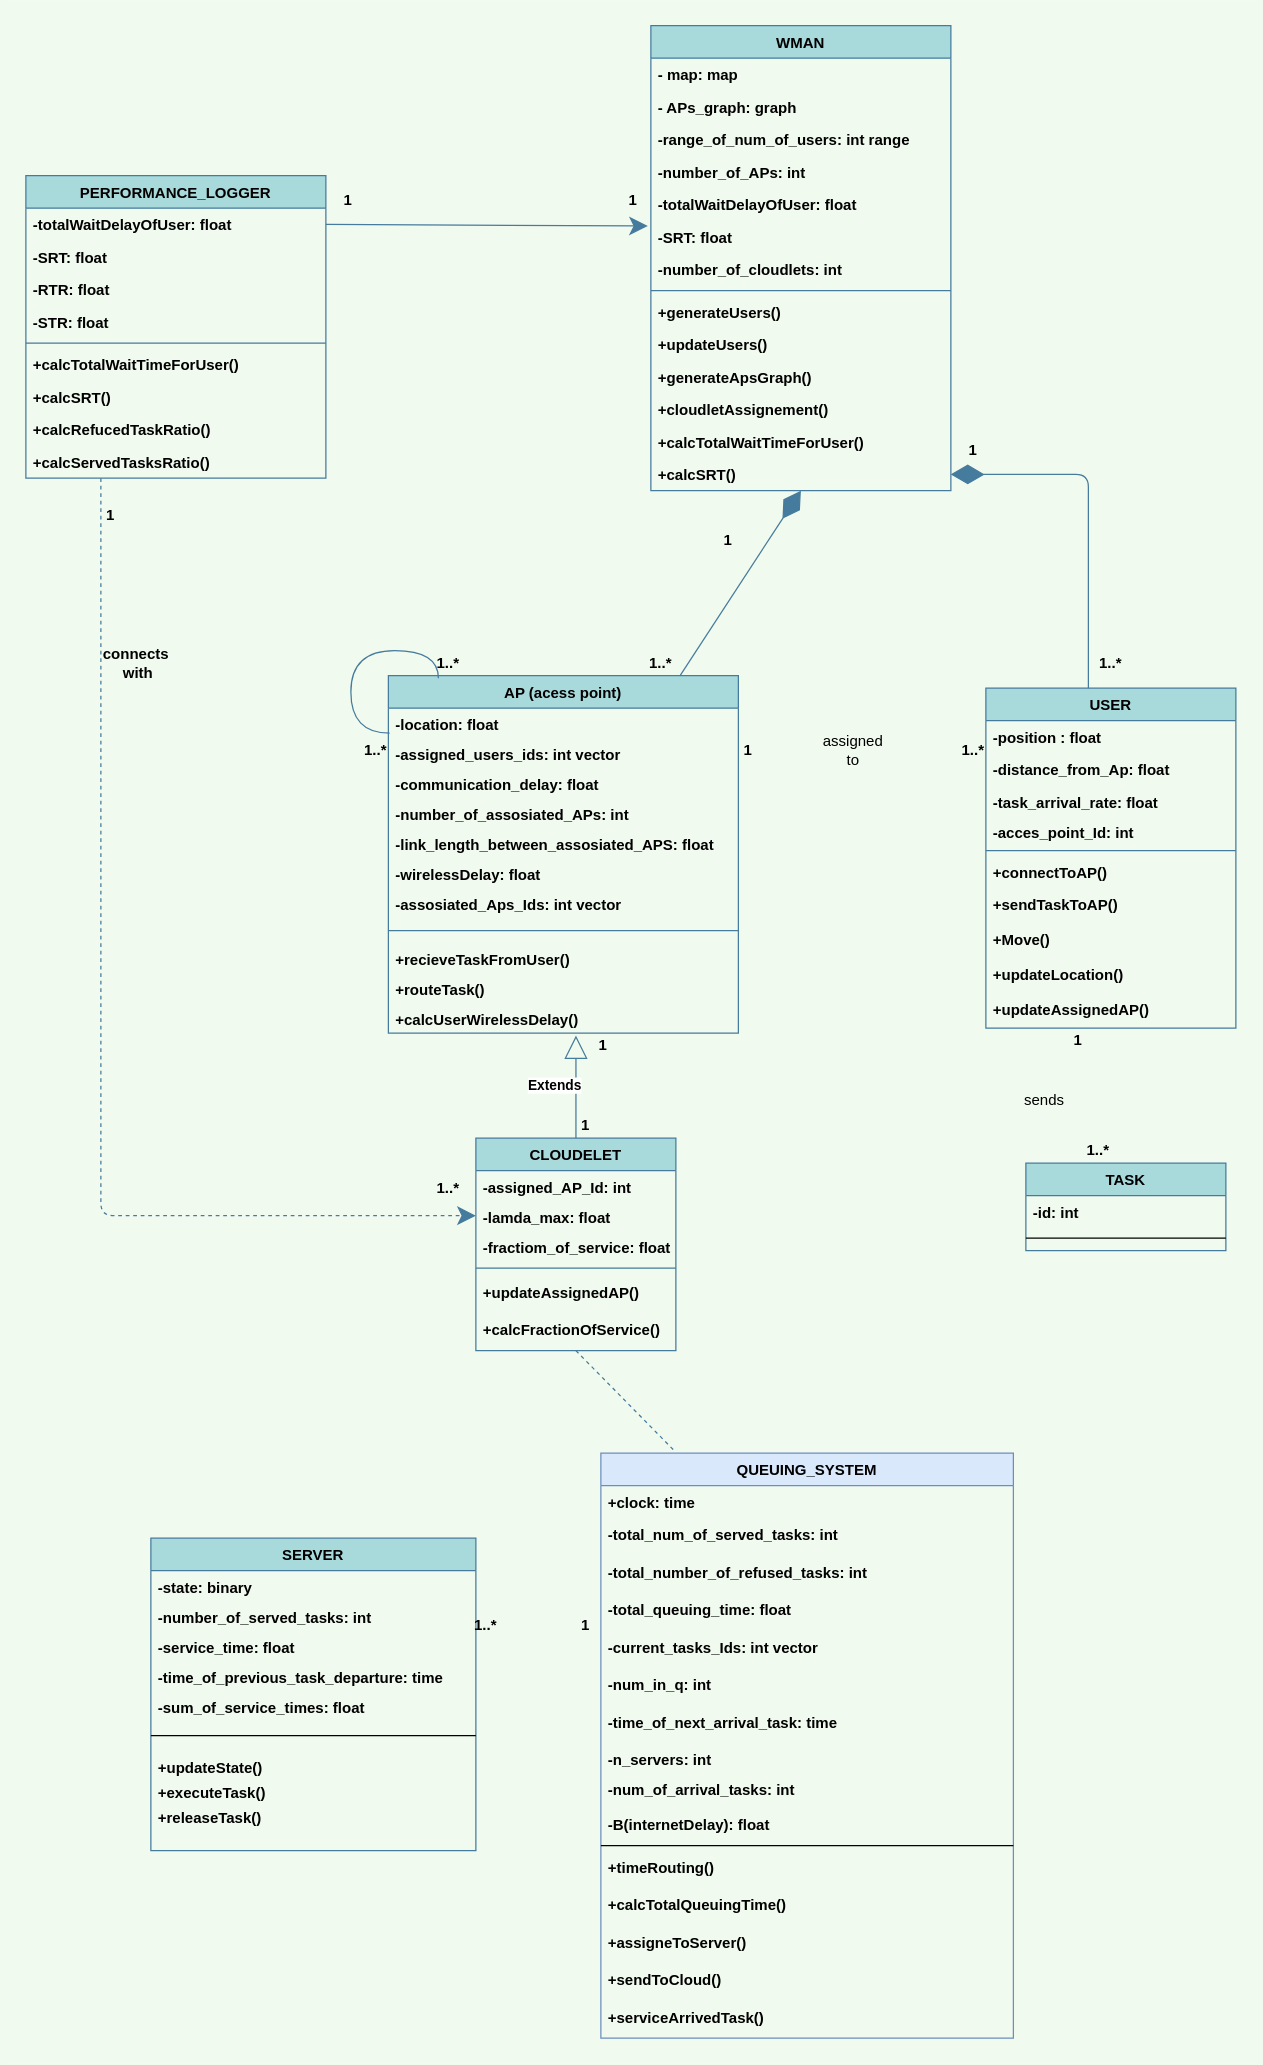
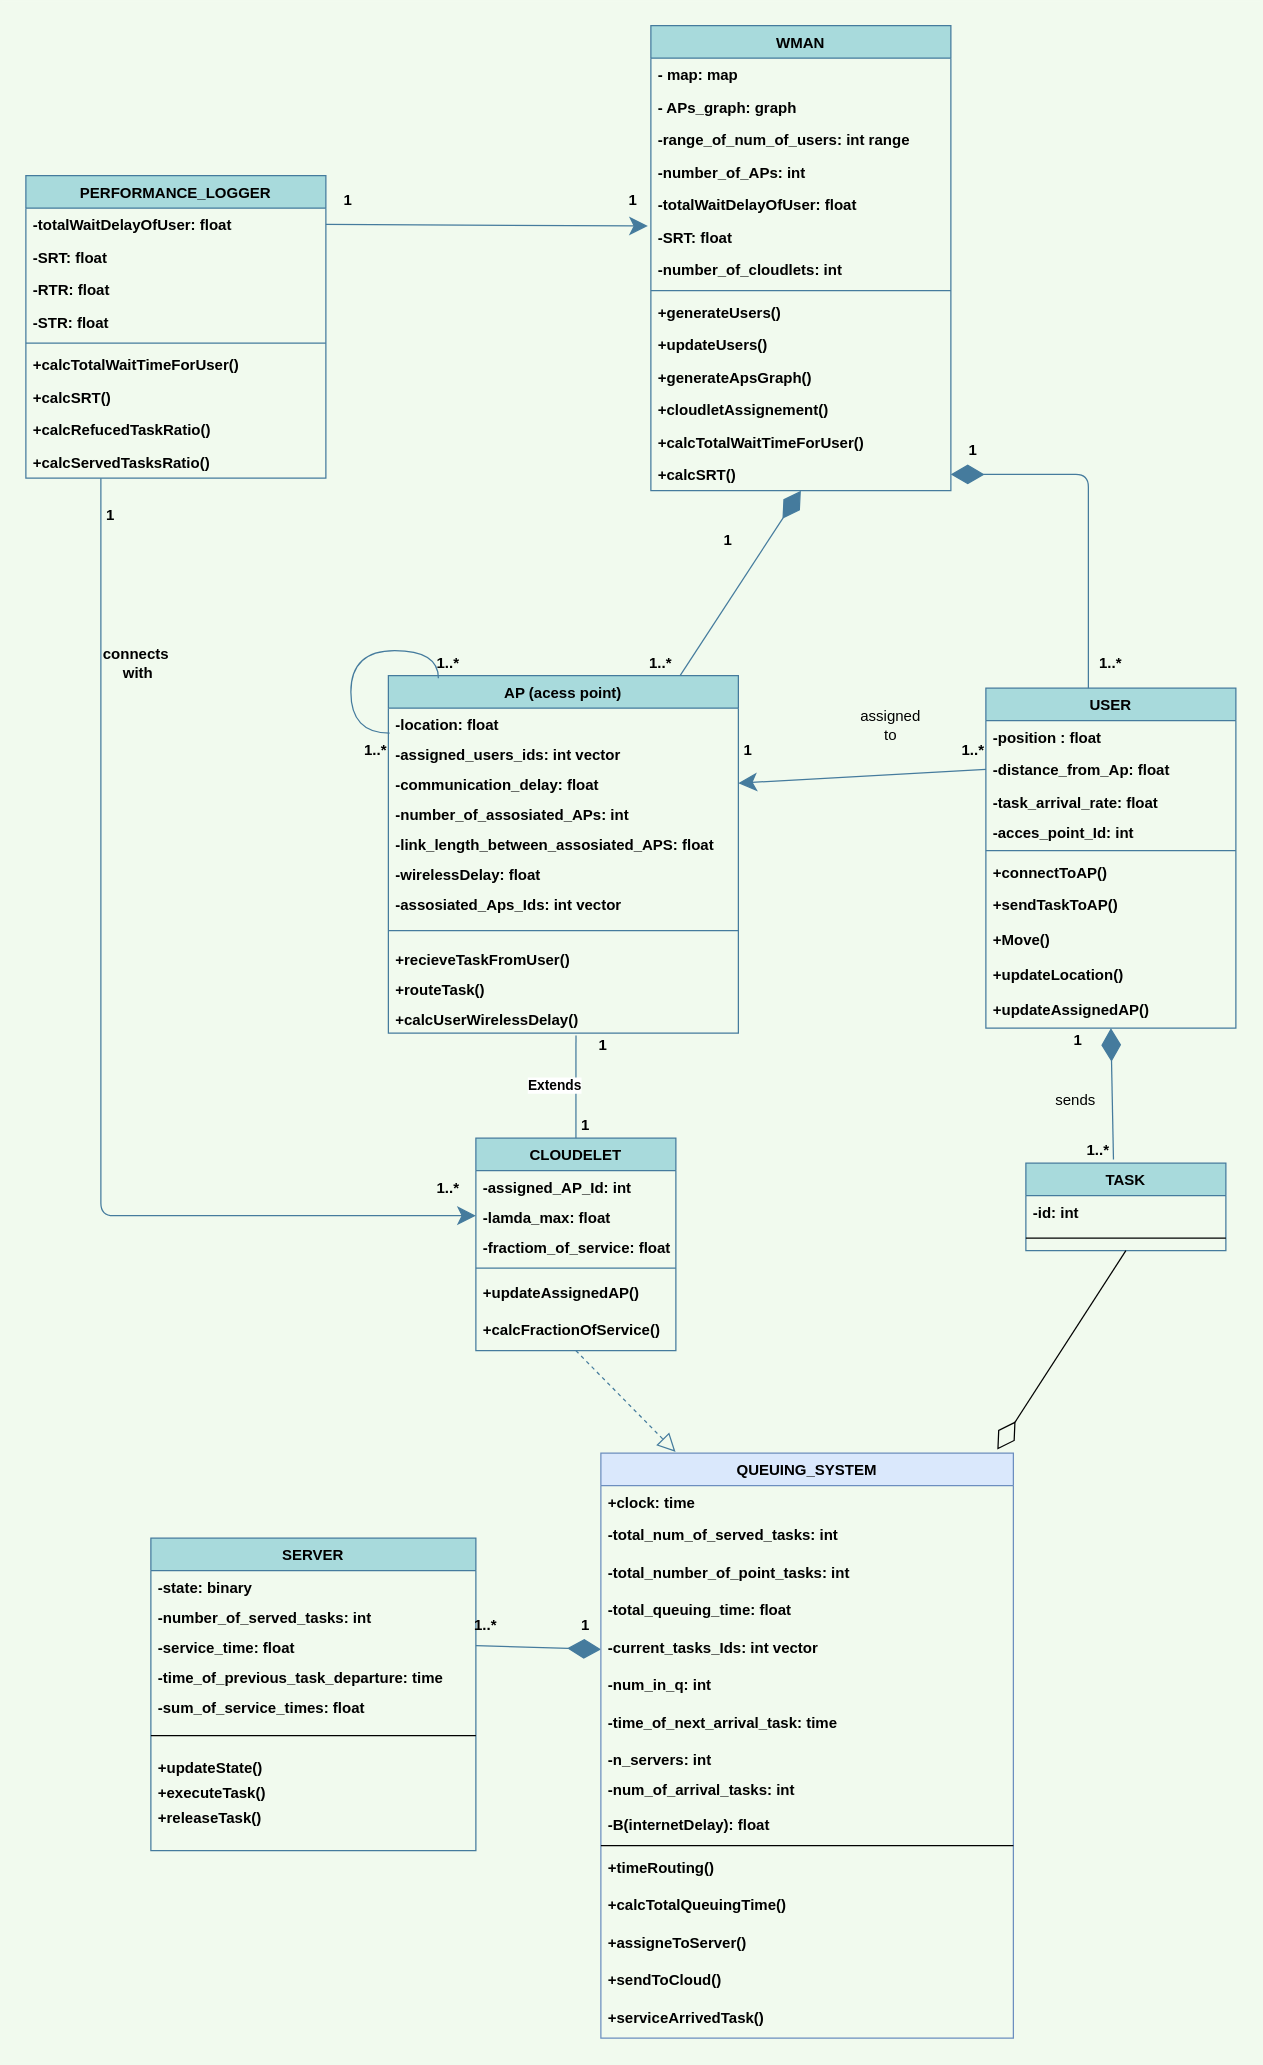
node "assigned to": moved (853, 751) -> (891, 726)
edge "-distance_from_Ap: float" -> "-communication_delay: float": added
edge "PERFORMANCE_LOGGER" -> "-lamda_max: float": style dashed -> solid
edge "CLOUDELET" -> "+calcUserWirelessDelay()": arrowhead block -> none
node "sends": moved (1044, 1101) -> (1076, 1101)
edge "TASK" -> "USER": added
edge "TASK" -> "QUEUING_SYSTEM": added
edge "CLOUDELET" -- "QUEUING_SYSTEM": arrowhead none -> block
node "-total_number_of_refused_tasks: int": label "-total_number_of_refused_tasks: int" -> "-total_number_of_point_tasks: int"
edge "-service_time: float" -> "-current_tasks_Ids: int vector": added
